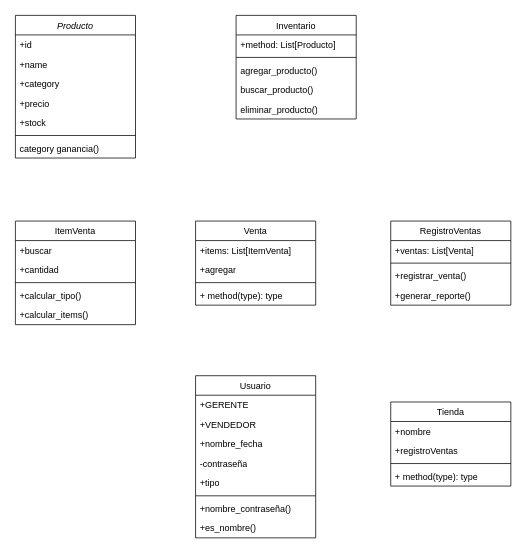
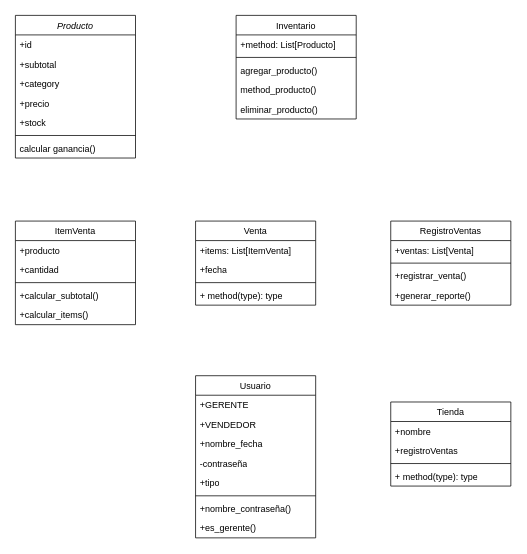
node "+name": label "+name" -> "+subtotal"
node "buscar_producto()": label "buscar_producto()" -> "method_producto()"
node "category ganancia()": label "category ganancia()" -> "calcular ganancia()"
node "+buscar": label "+buscar" -> "+producto"
node "+agregar": label "+agregar" -> "+fecha"
node "+calcular_tipo()": label "+calcular_tipo()" -> "+calcular_subtotal()"
node "+es_nombre()": label "+es_nombre()" -> "+es_gerente()"
